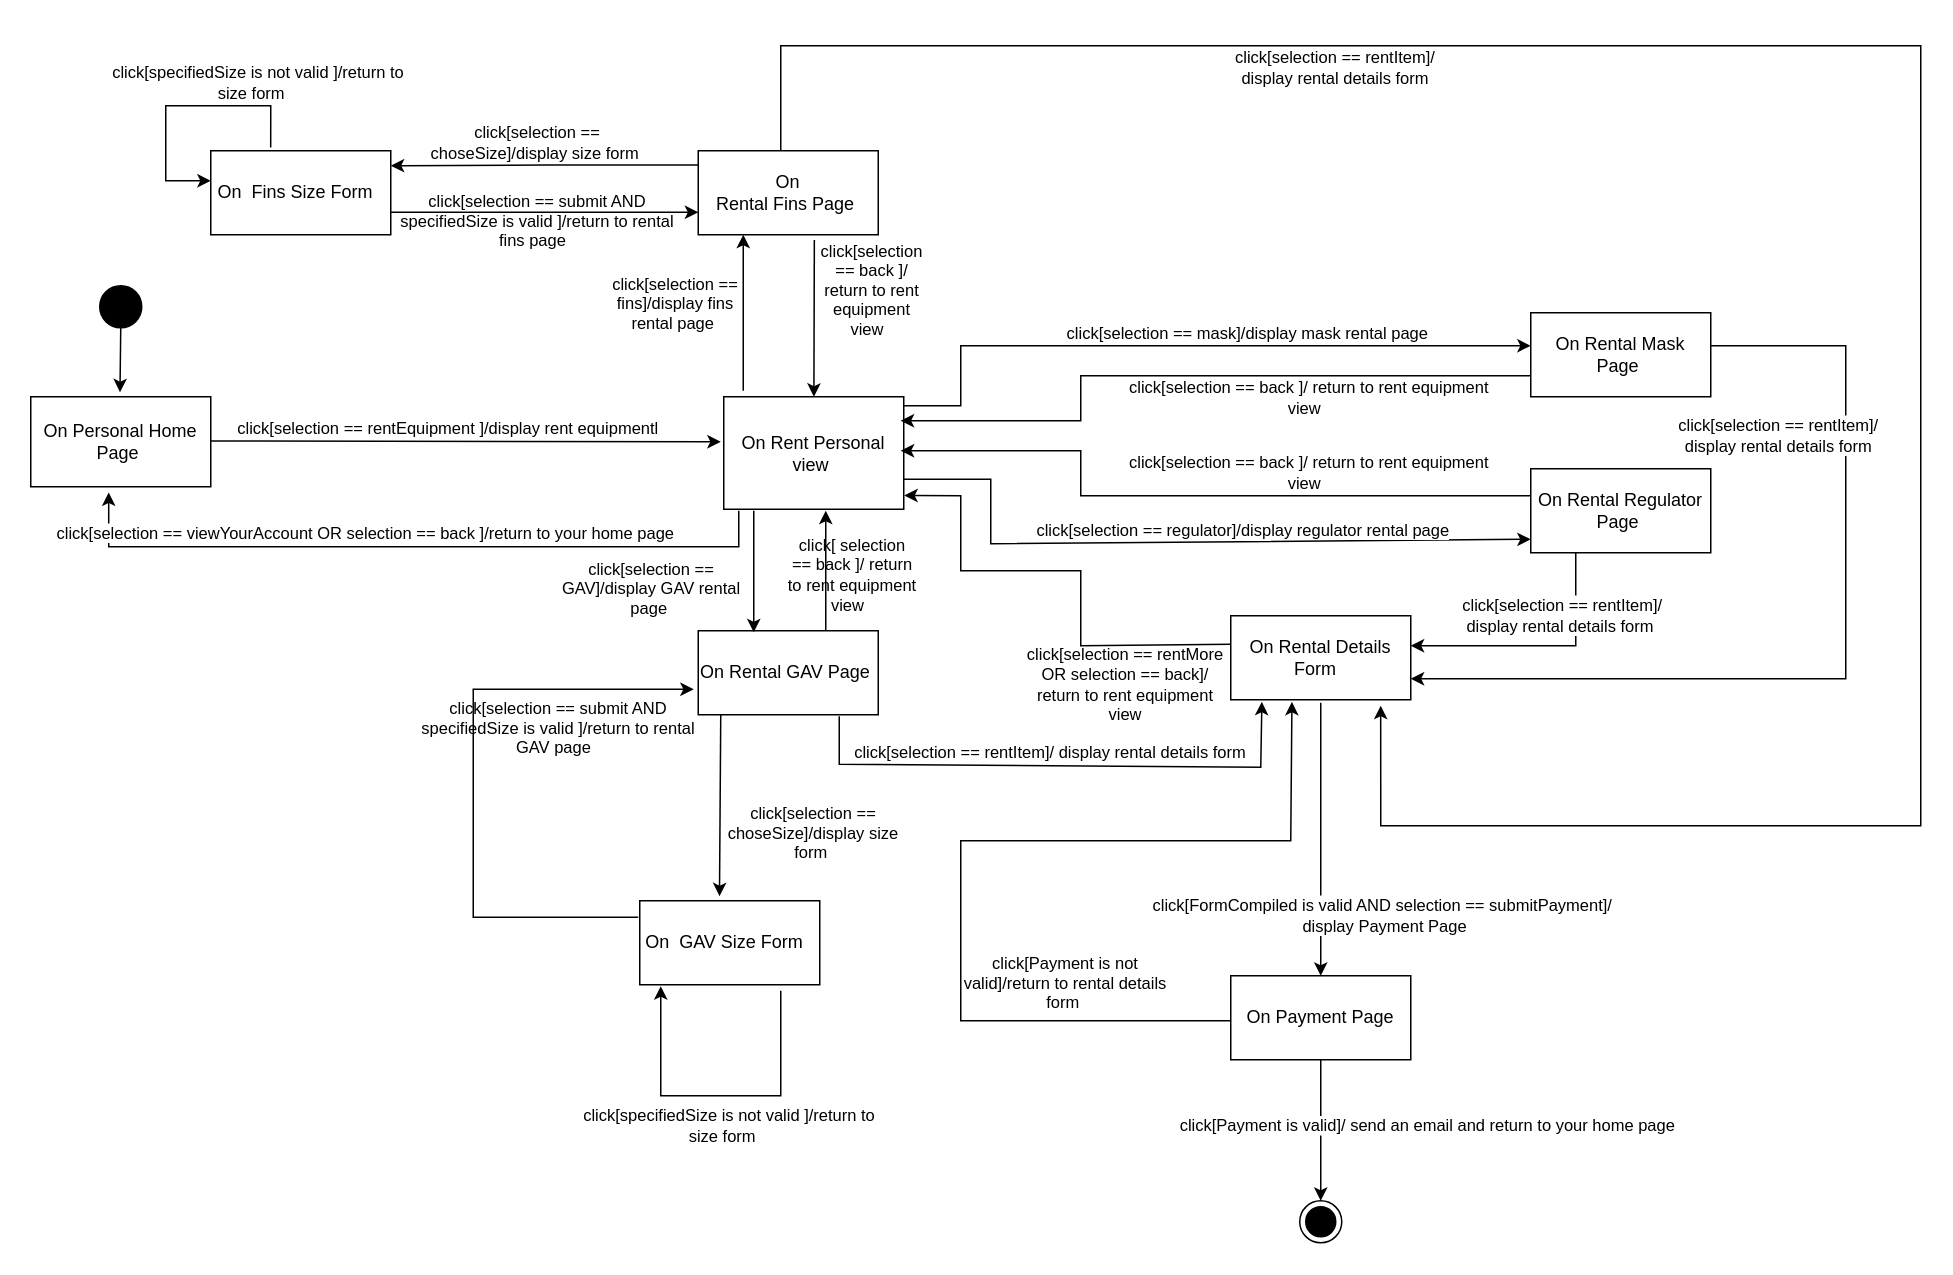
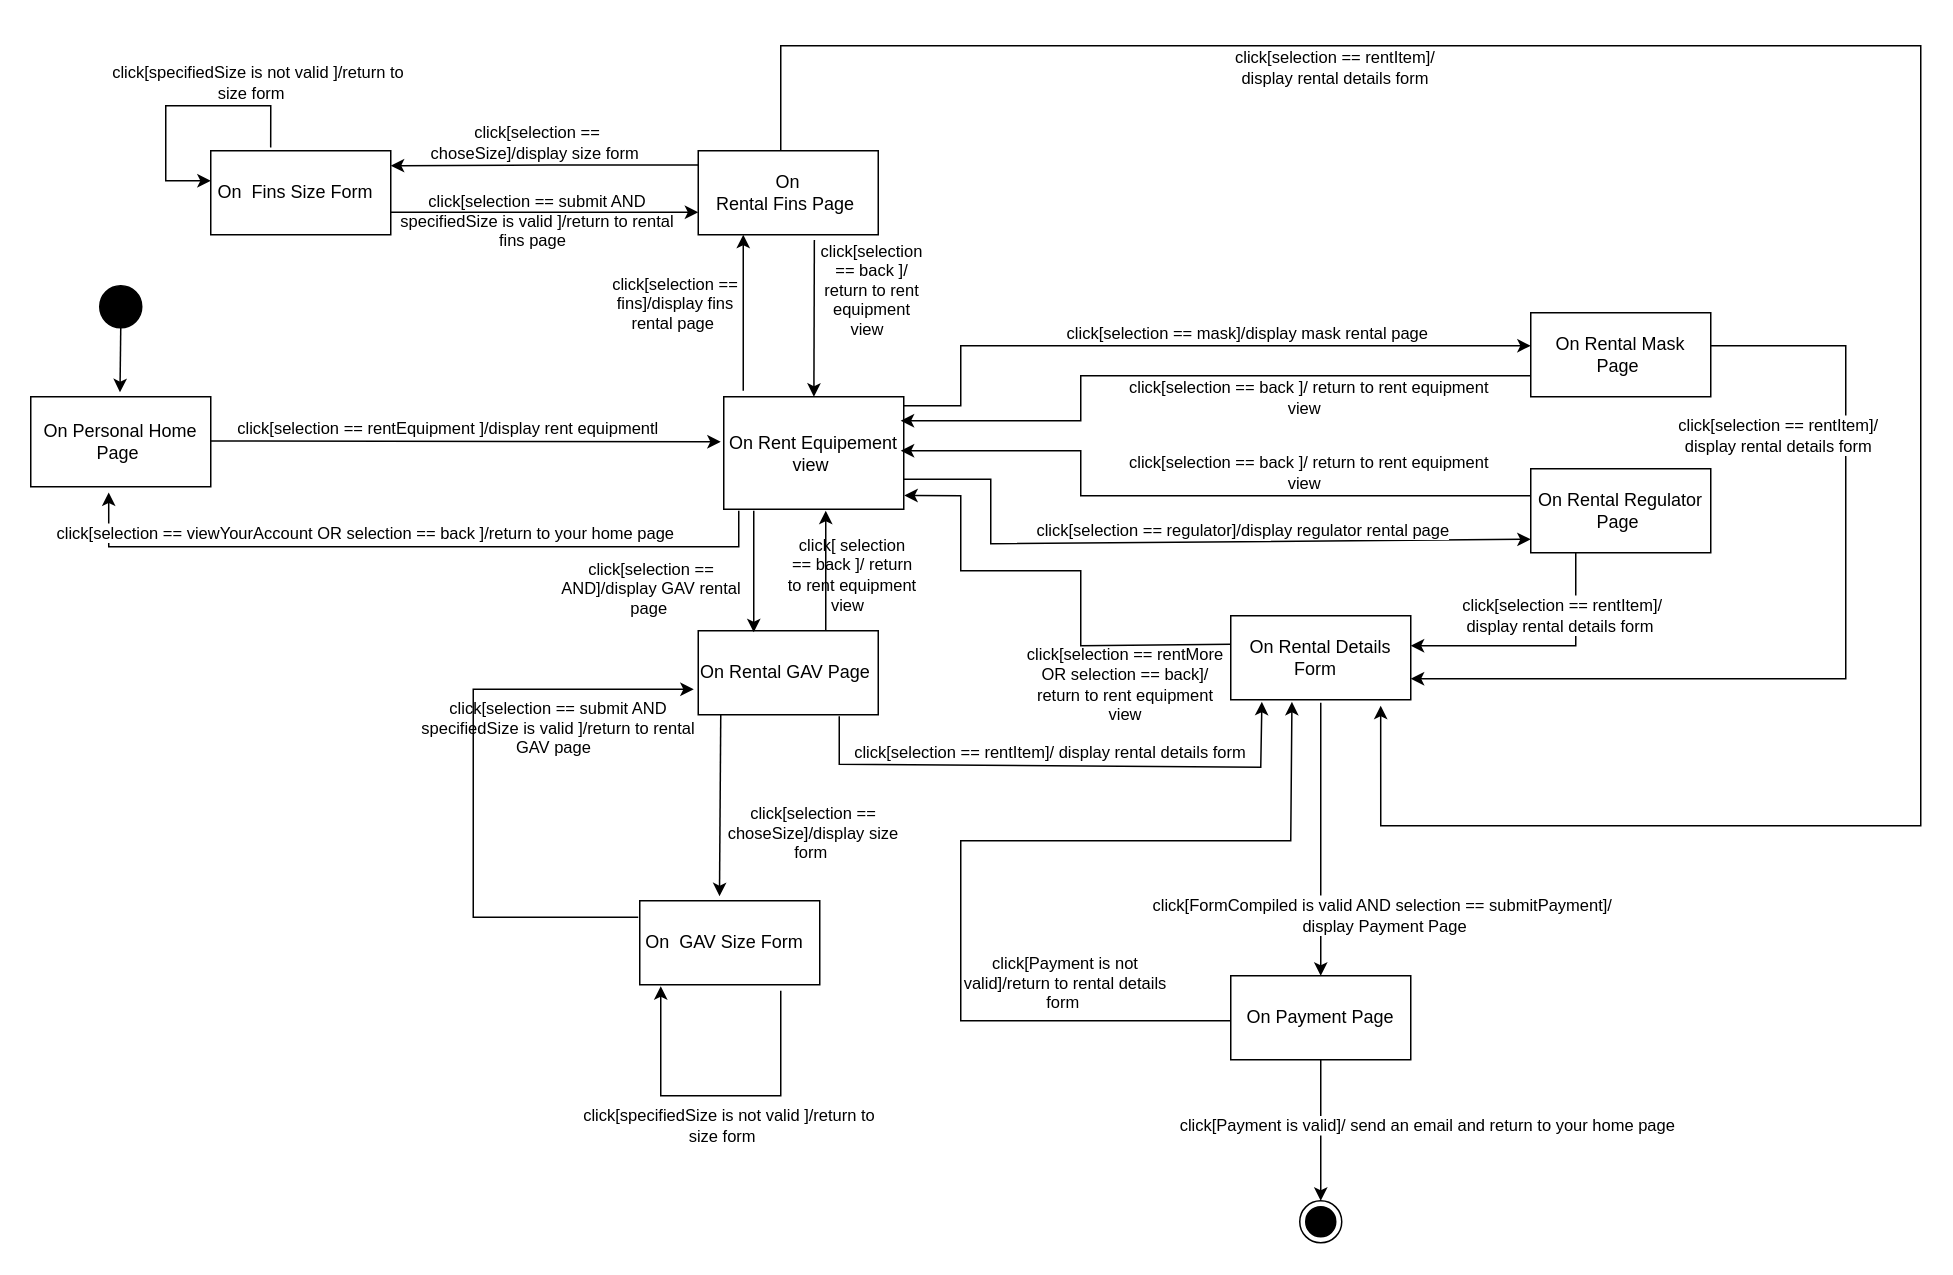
node "On Rent Personal view": label "On Rent Personal view" -> "On Rent Equipement view"
node "click[selection == GAV]/display GAV rental page": label "click[selection == GAV]/display GAV rental page" -> "click[selection == AND]/display GAV rental page"
